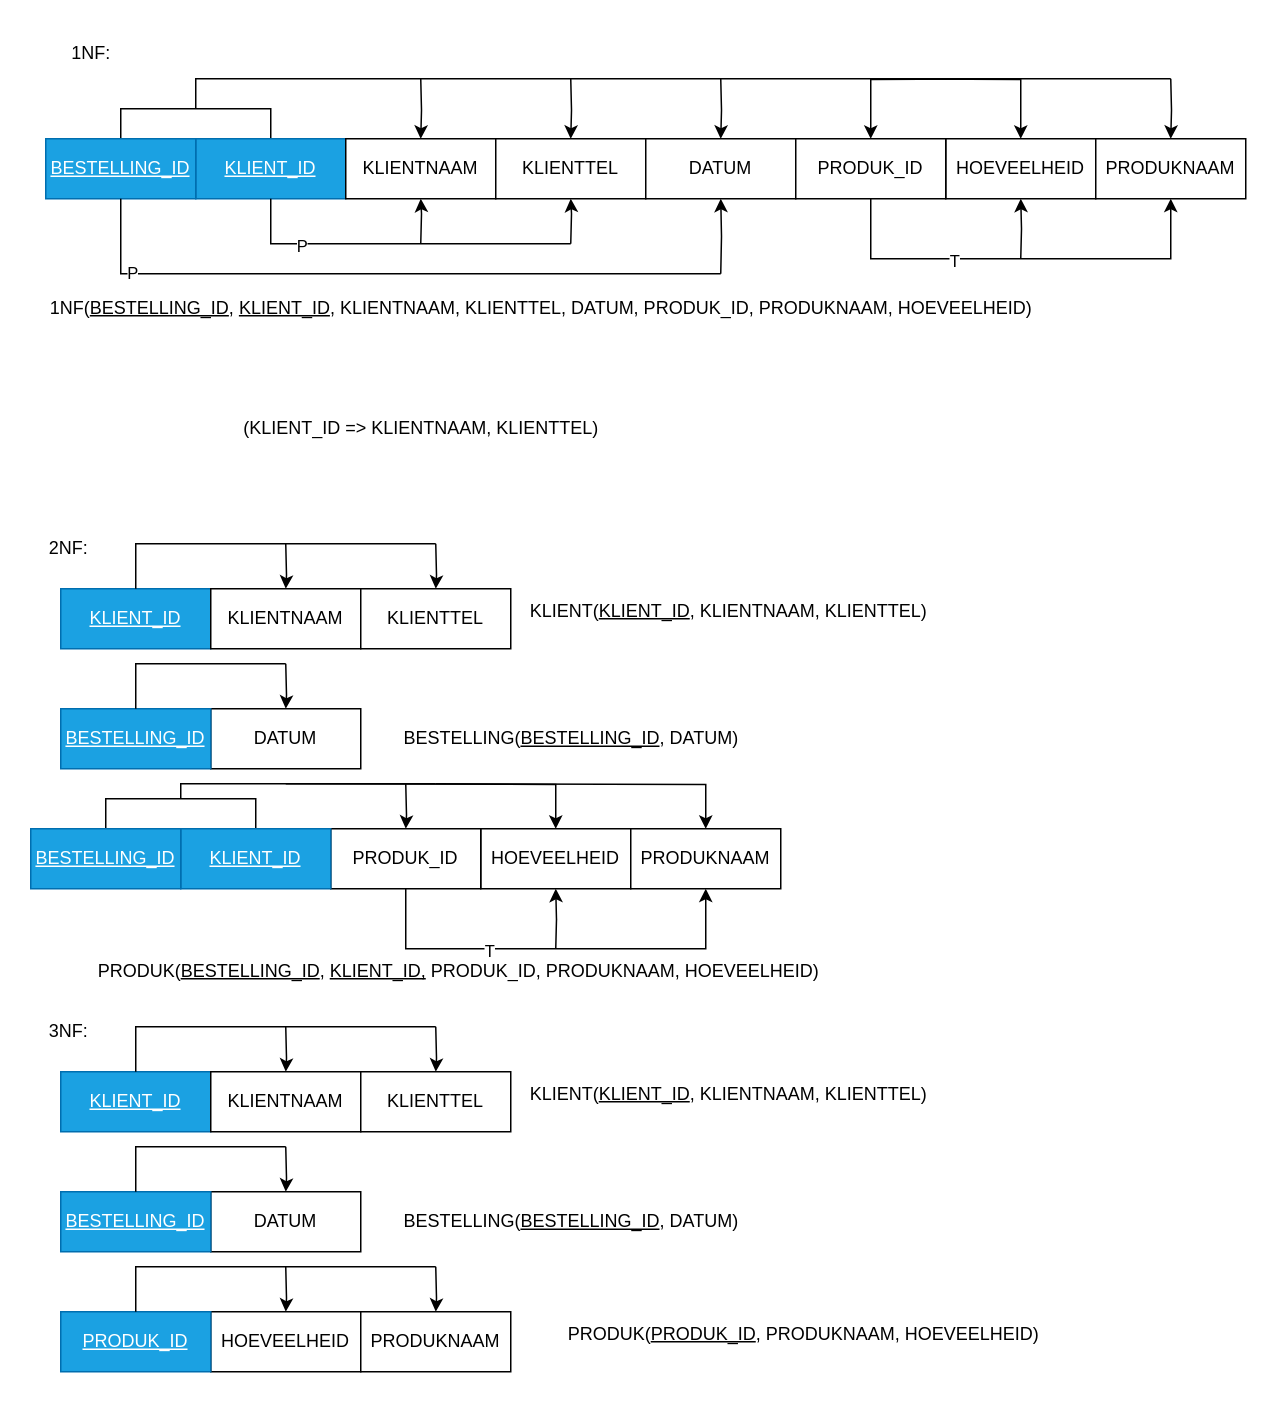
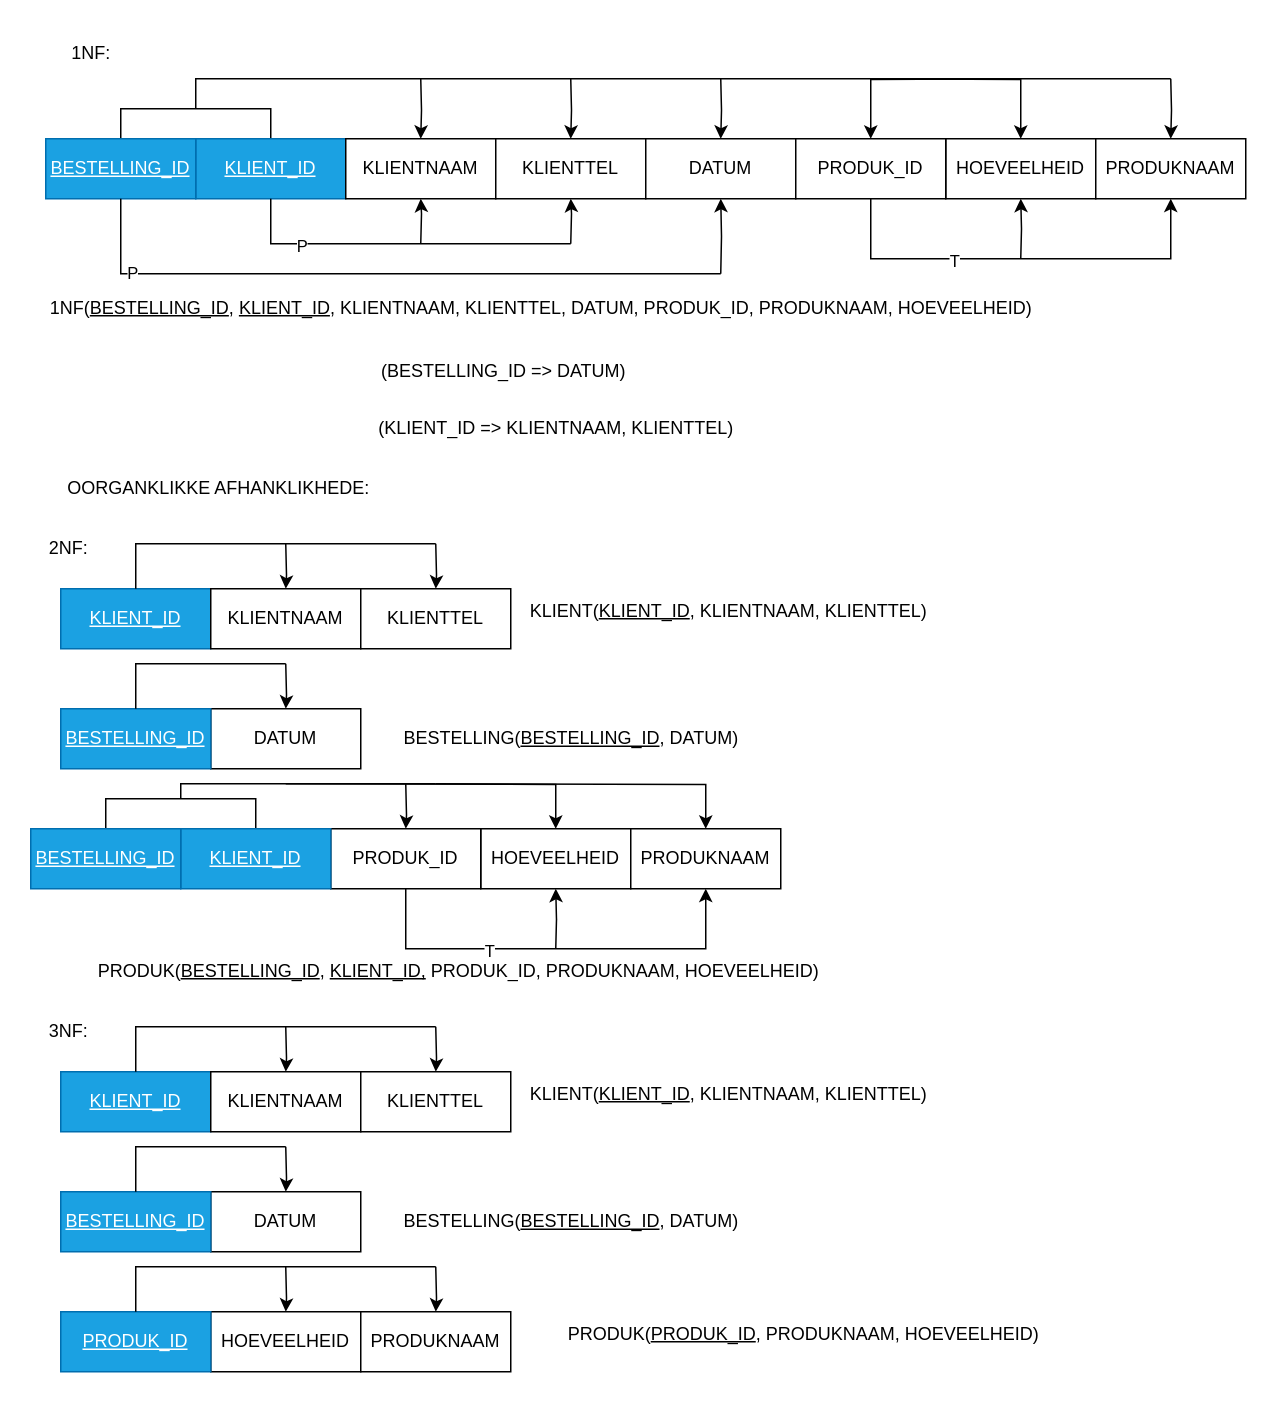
node "(BESTELLING_ID => DATUM)": added
node "(KLIENT_ID => KLIENTNAAM, KLIENTTEL)": moved (421, 428) -> (556, 428)
node "OORGANKLIKKE AFHANKLIKHEDE:": added
